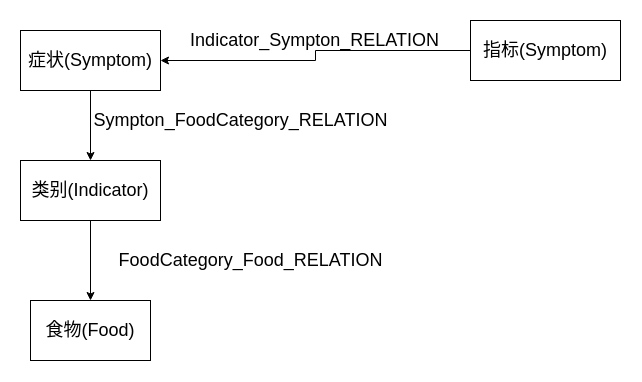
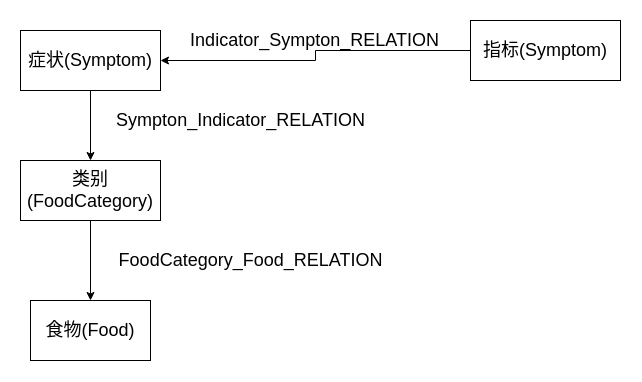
node "Sympton_FoodCategory_RELATION": label "Sympton_FoodCategory_RELATION" -> "Sympton_Indicator_RELATION"
node "类别(Indicator)": label "类别(Indicator)" -> "类别(FoodCategory)"
